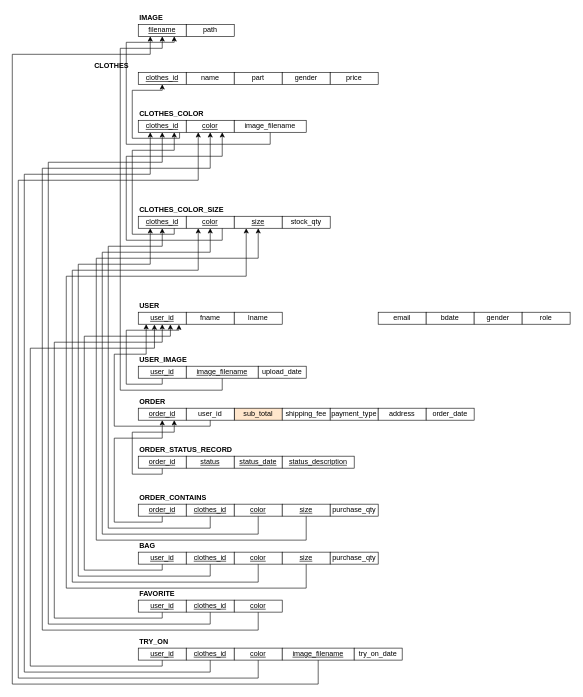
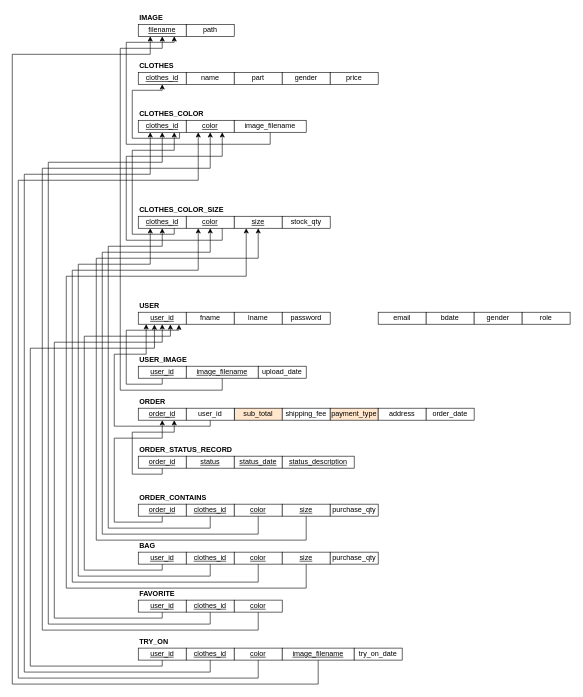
node "CLOTHES": moved (111, 66) -> (156, 66)
node "password": added
node "payment_type": fillcolor #ffffff -> #ffe6cc
